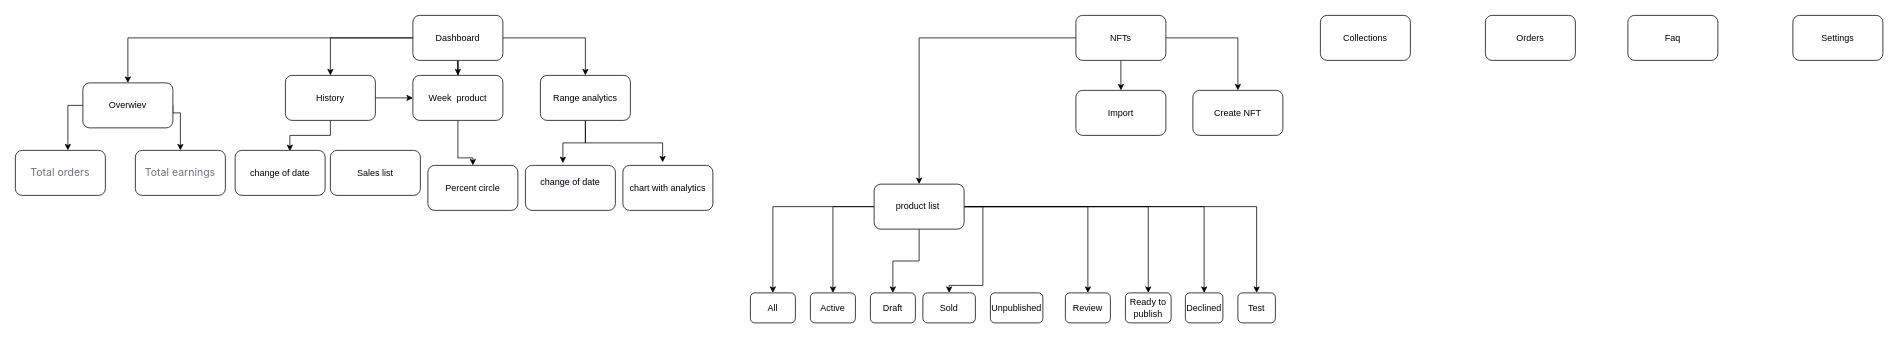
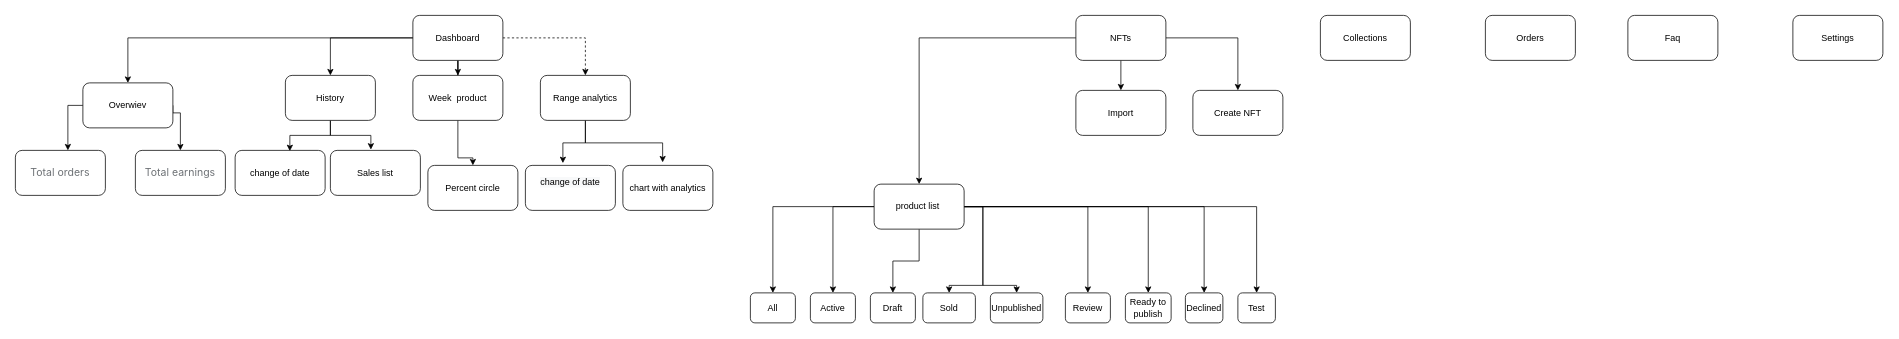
edge "Dashboard" -> "Range analytics": style solid -> dashed
edge "History" -> "Week product": now "History" -> "Sales list"
edge "product list" -> "Unpublished": added
